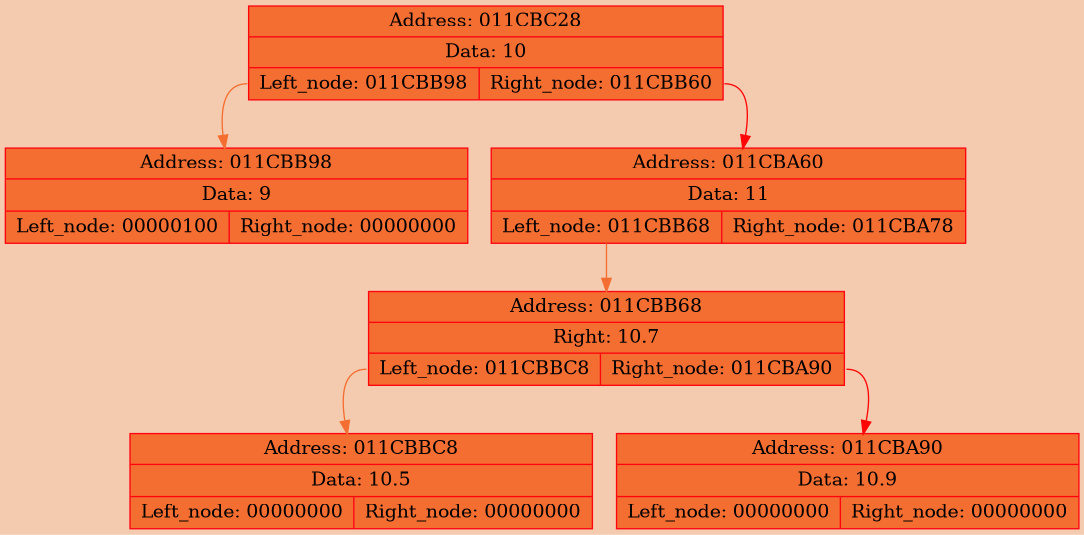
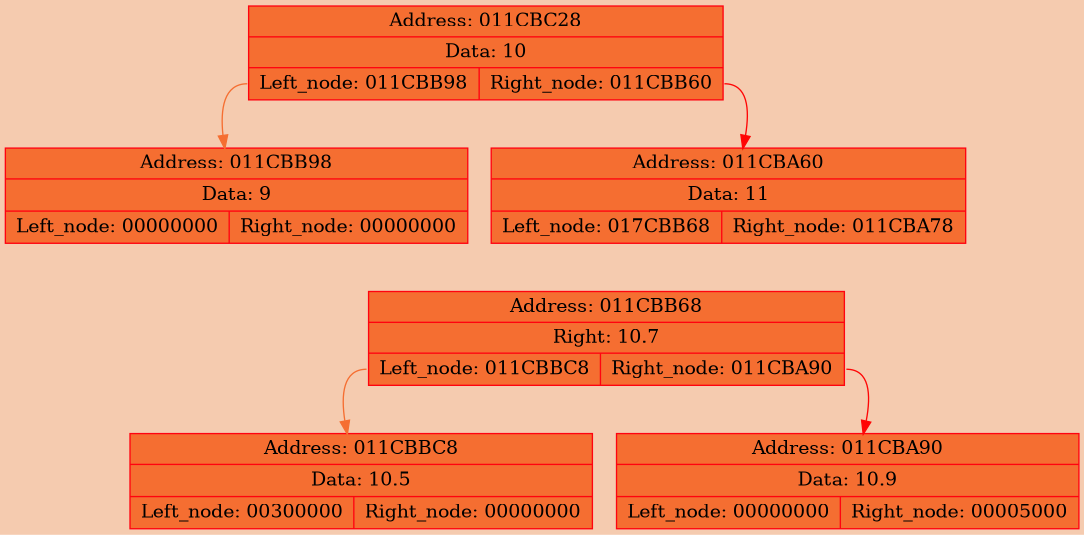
node "Address: 011CBB98": text "Left_node: 00000100" -> "Left_node: 00000000"
node "Address: 011CBA60": text "Left_node: 011CBB68" -> "Left_node: 017CBB68"
edge "Address: 011CBA60" -> "Address: 011CBB68": removed
node "Address: 011CBBC8": text "Left_node: 00000000" -> "Left_node: 00300000"
node "Address: 011CBA90": text "Right_node: 00000000" -> "Right_node: 00005000"
